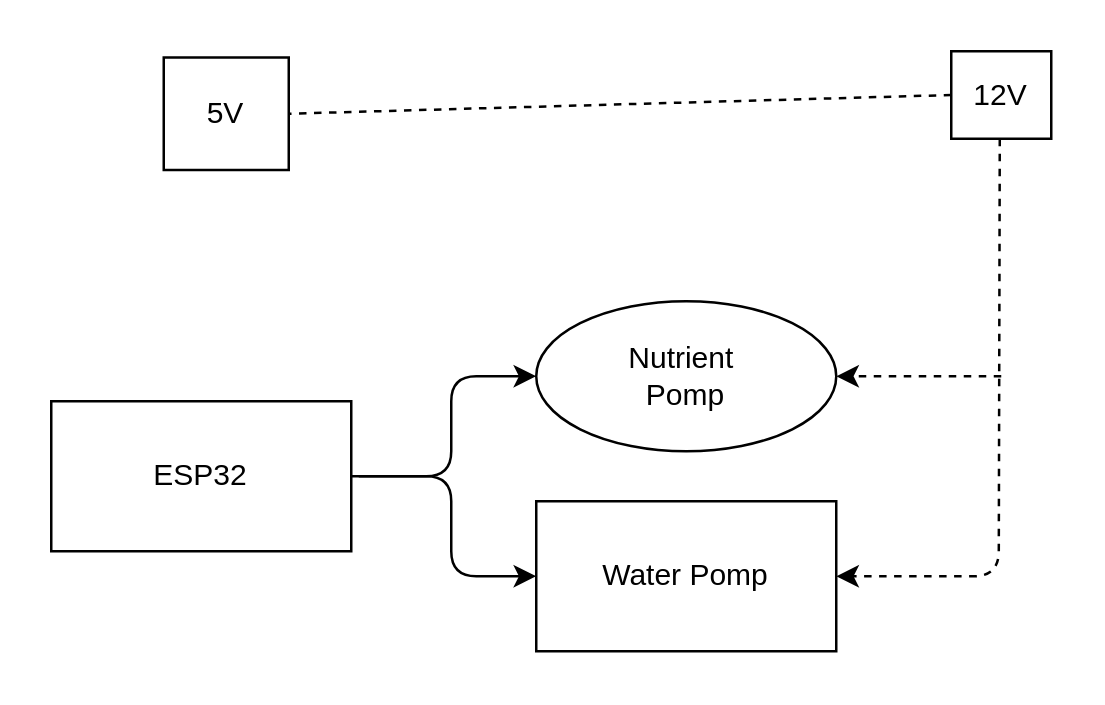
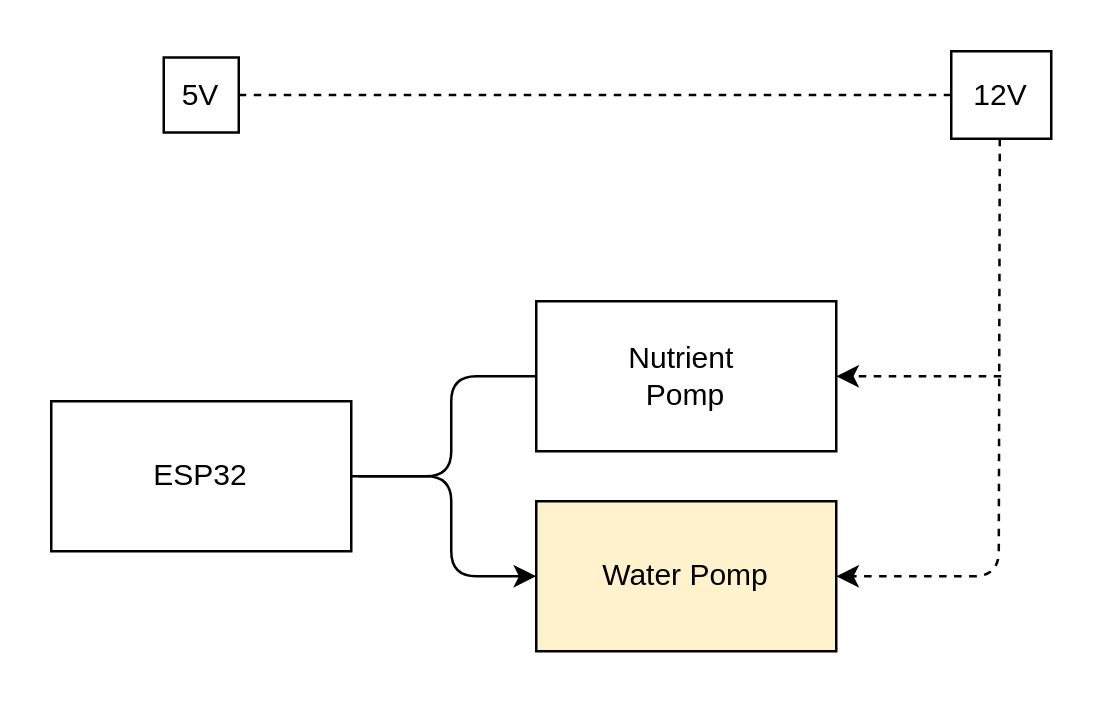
node "5V": size 125x113 -> 75x75
edge "ESP32" -> "Nutrient Pomp": arrowhead classic -> none
node "Nutrient Pomp": shape ellipse -> rectangle
node "Water Pomp": fillcolor #ffffff -> #fff2cc
